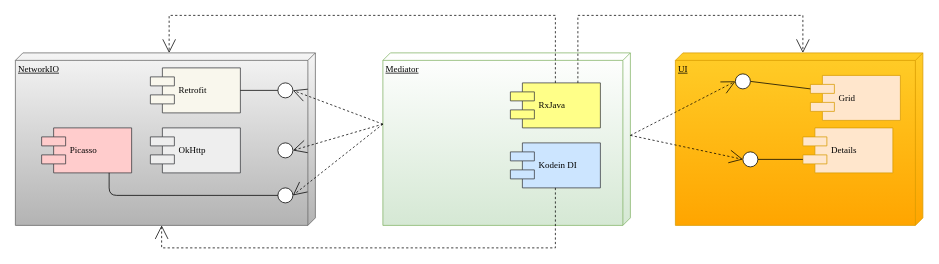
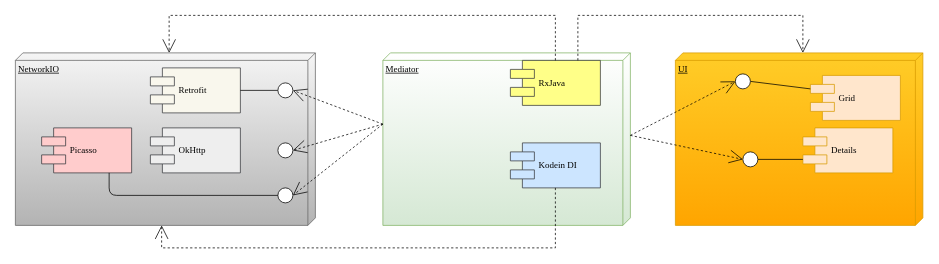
node "RxJava": moved (555, 105) -> (555, 83)
